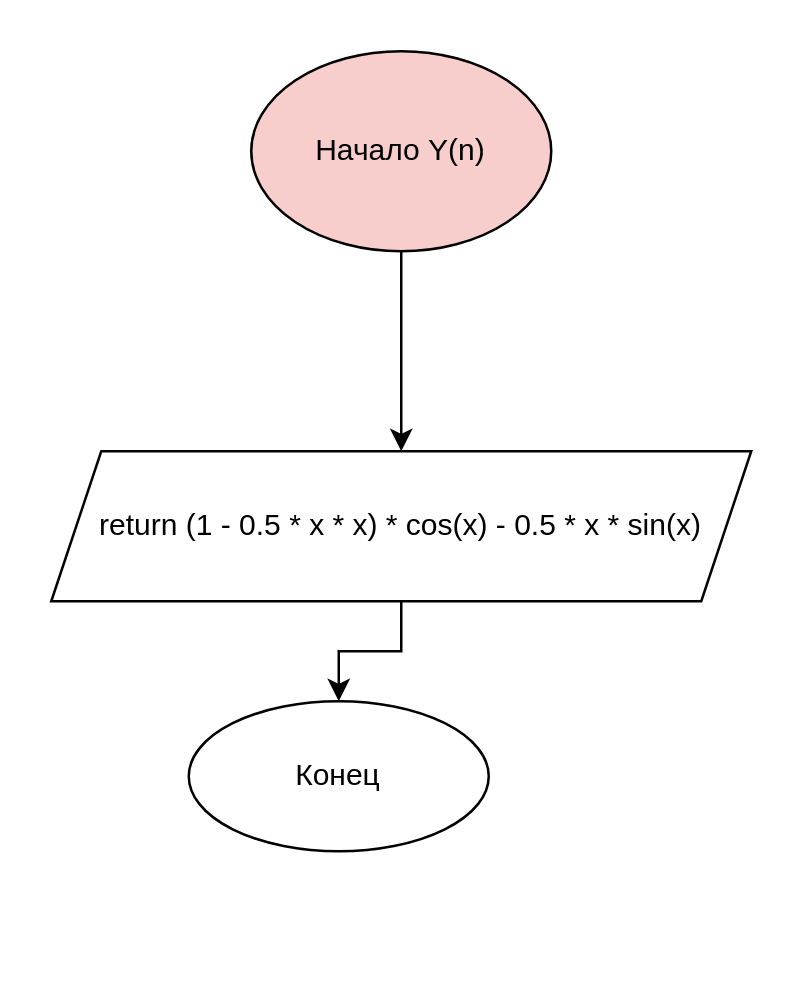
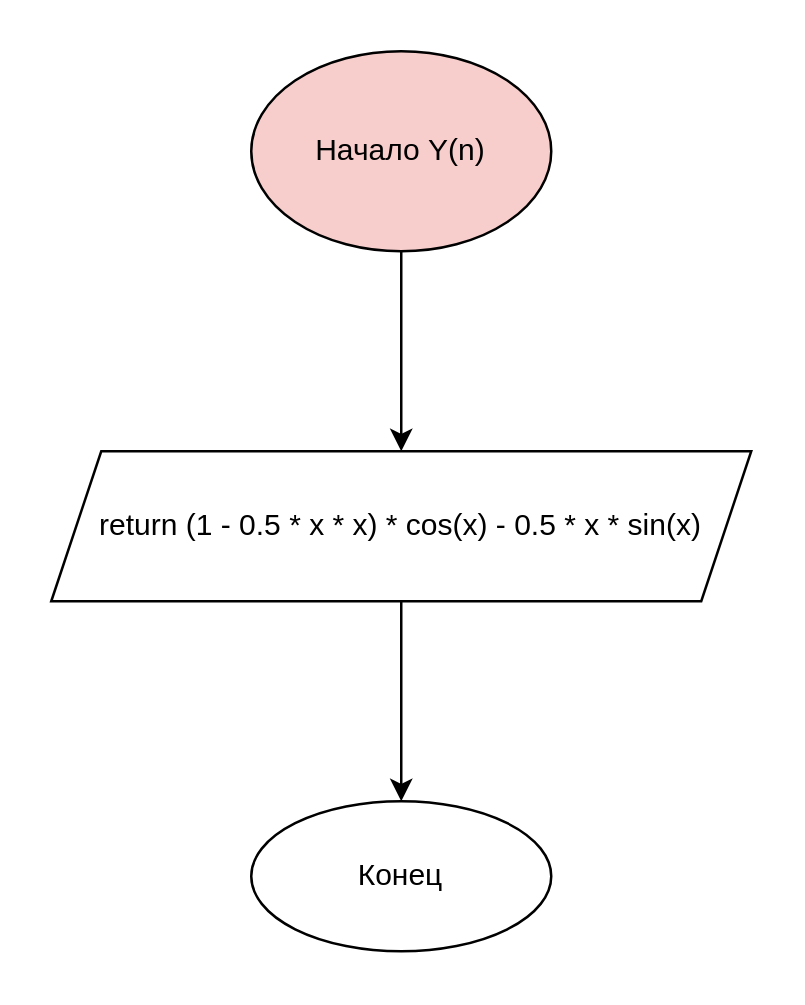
node "Конец": moved (339, 776) -> (401, 876)
